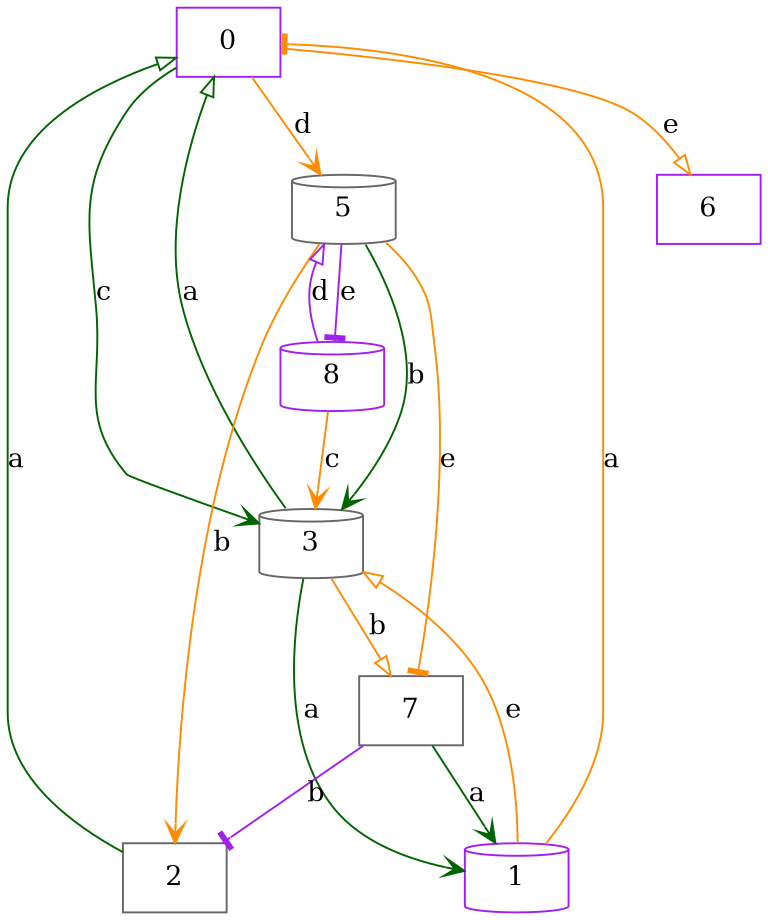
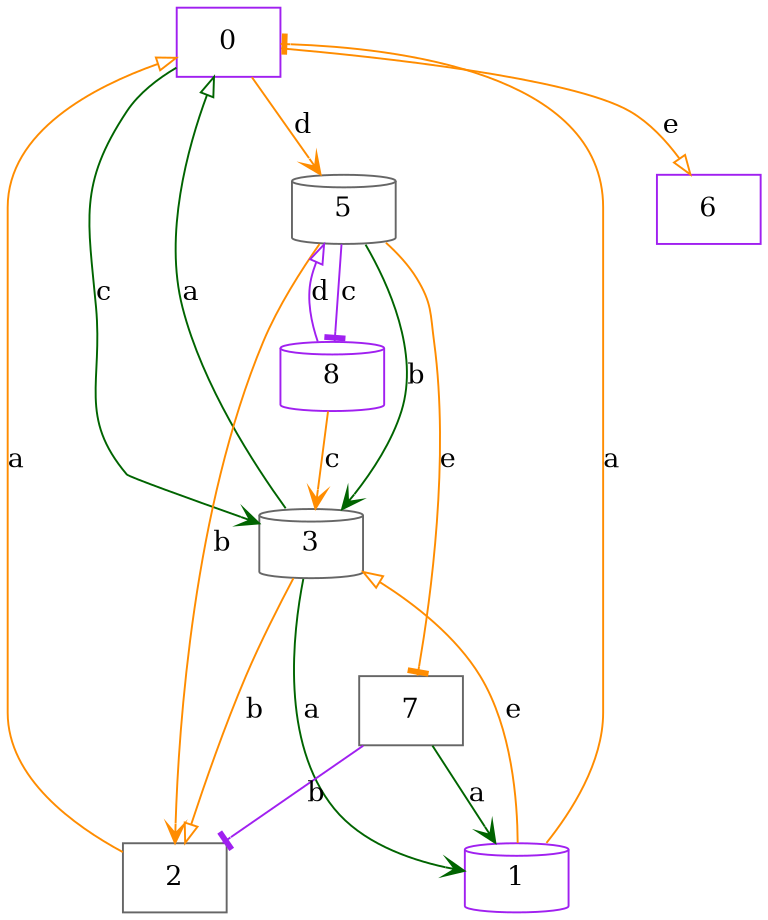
edge "5" -> "8": label "e" -> "c"
edge "2" -> "0": color darkgreen -> darkorange
edge "3" -> "7": now "3" -> "2"
